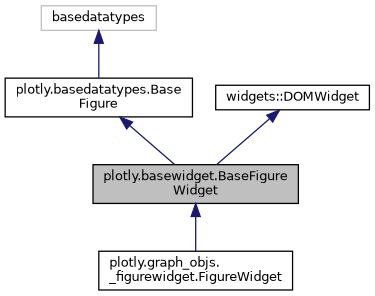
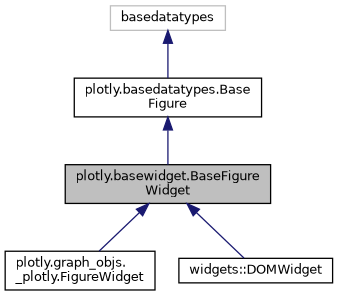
edge "plotly.basewidget.BaseFigure Widget" -> "widgets::DOMWidget": reversed
node "plotly.graph_objs. _figurewidget.FigureWidget": label "plotly.graph_objs. _figurewidget.FigureWidget" -> "plotly.graph_objs. _plotly.FigureWidget"
